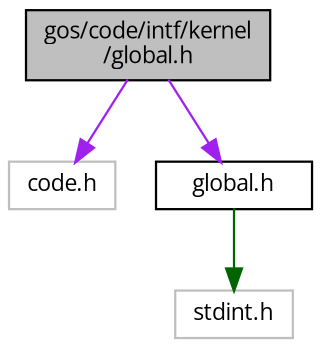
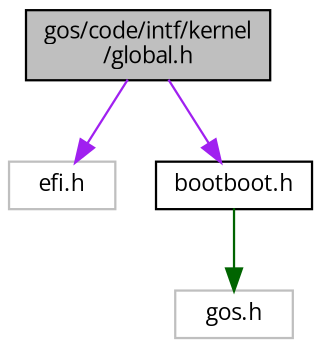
node "code.h": label "code.h" -> "efi.h"
node "global.h": label "global.h" -> "bootboot.h"
node "stdint.h": label "stdint.h" -> "gos.h"
